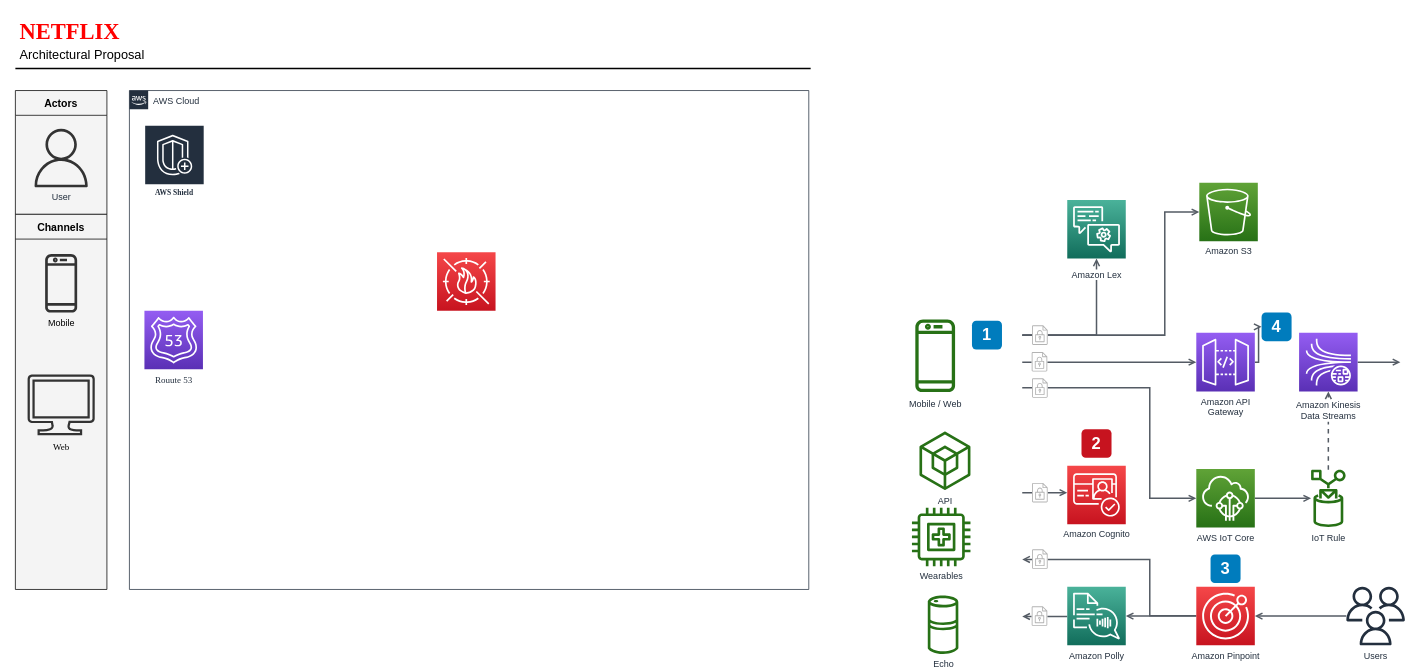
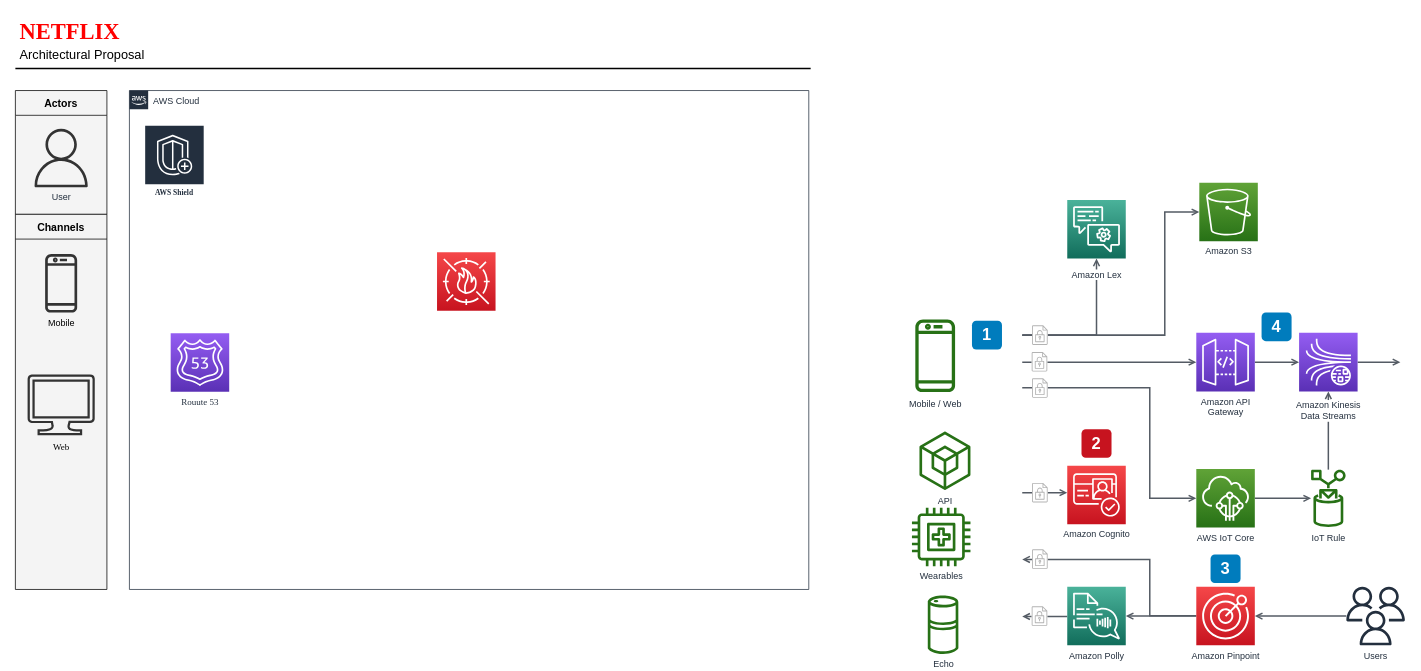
node "Rouute 53": moved (174, 340) -> (200, 362)
edge "Amazon API Gateway" -> "4": now "Amazon API Gateway" -> "Amazon Kinesis Data Streams"
edge "IoT Rule" -> "Amazon Kinesis Data Streams": style dashed -> solid
